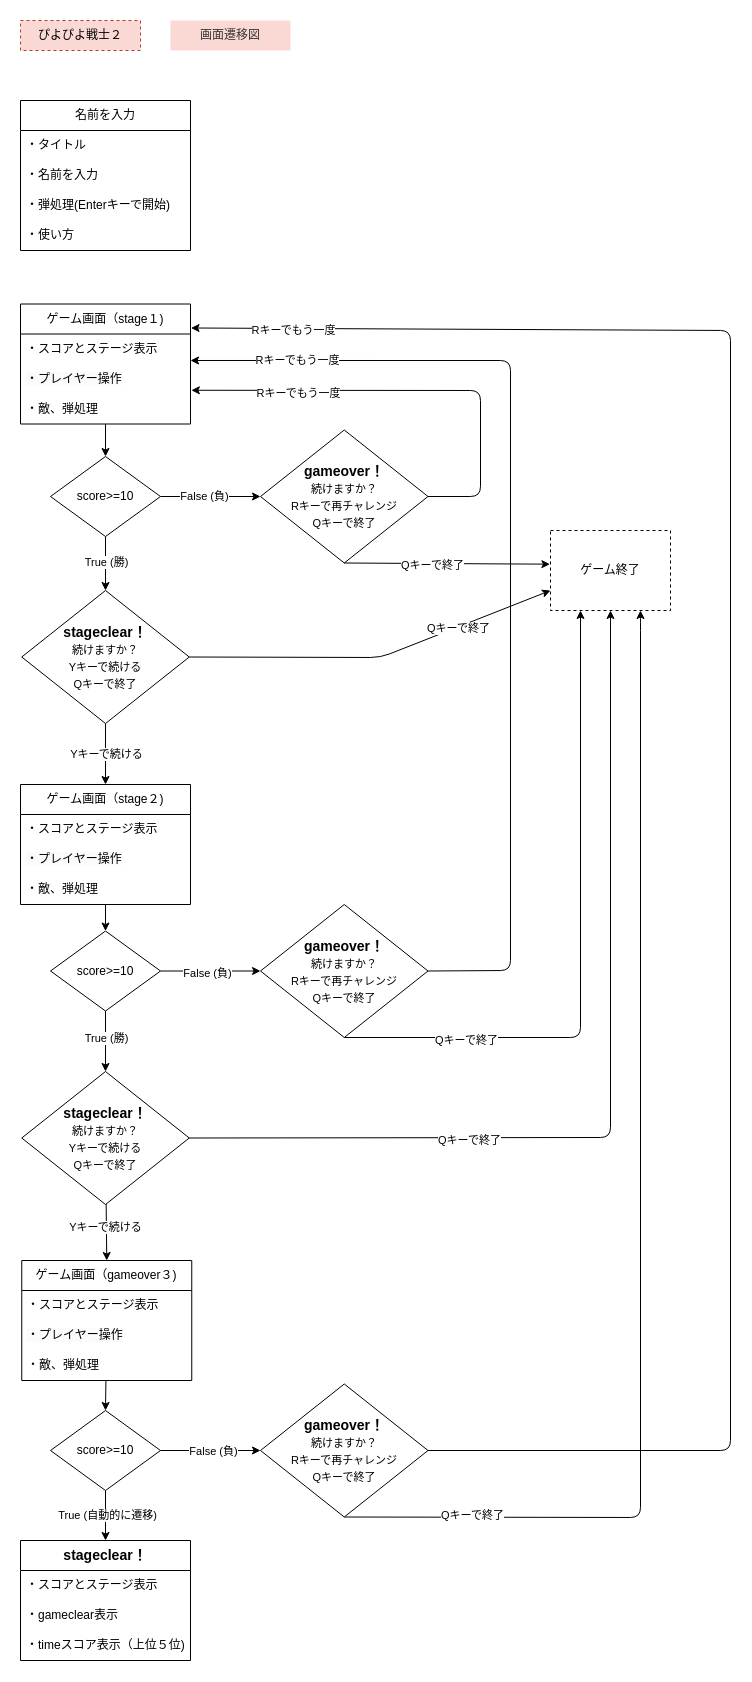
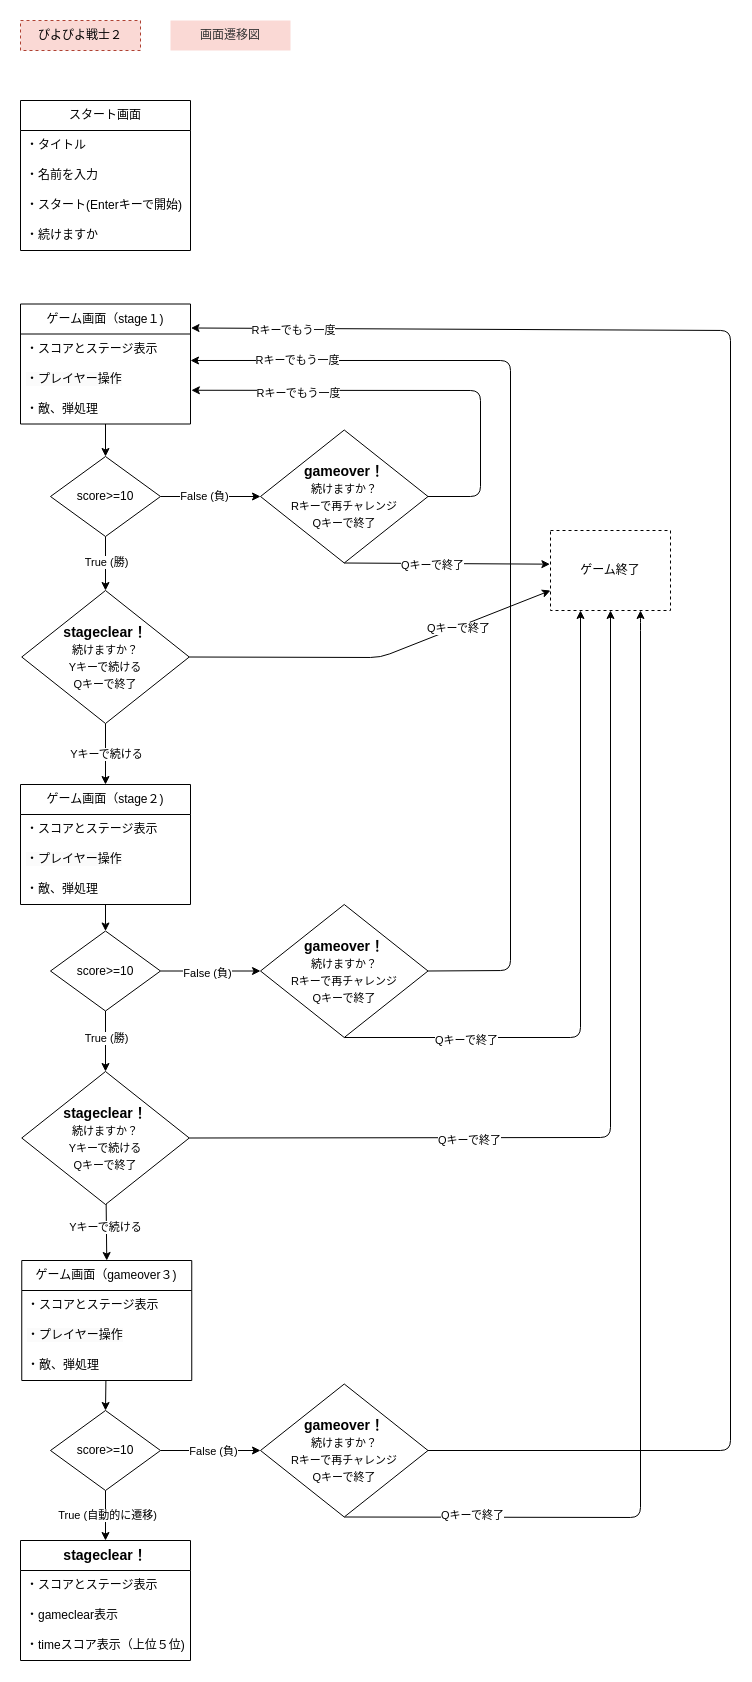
node "名前を入力": label "名前を入力" -> "スタート画面"
node "・弾処理(Enterキーで開始)": label "・弾処理(Enterキーで開始)" -> "・スタート(Enterキーで開始)"
node "・使い方": label "・使い方" -> "・続けますか"
